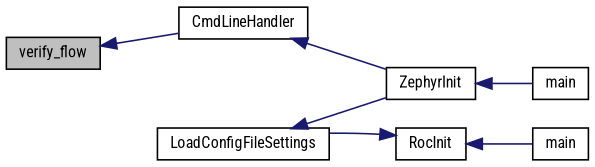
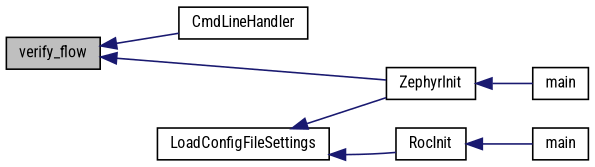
edge "ZephyrInit" -> "CmdLineHandler": now "ZephyrInit" -> "verify_flow"
edge "LoadConfigFileSettings" -> "RocInit": reversed
